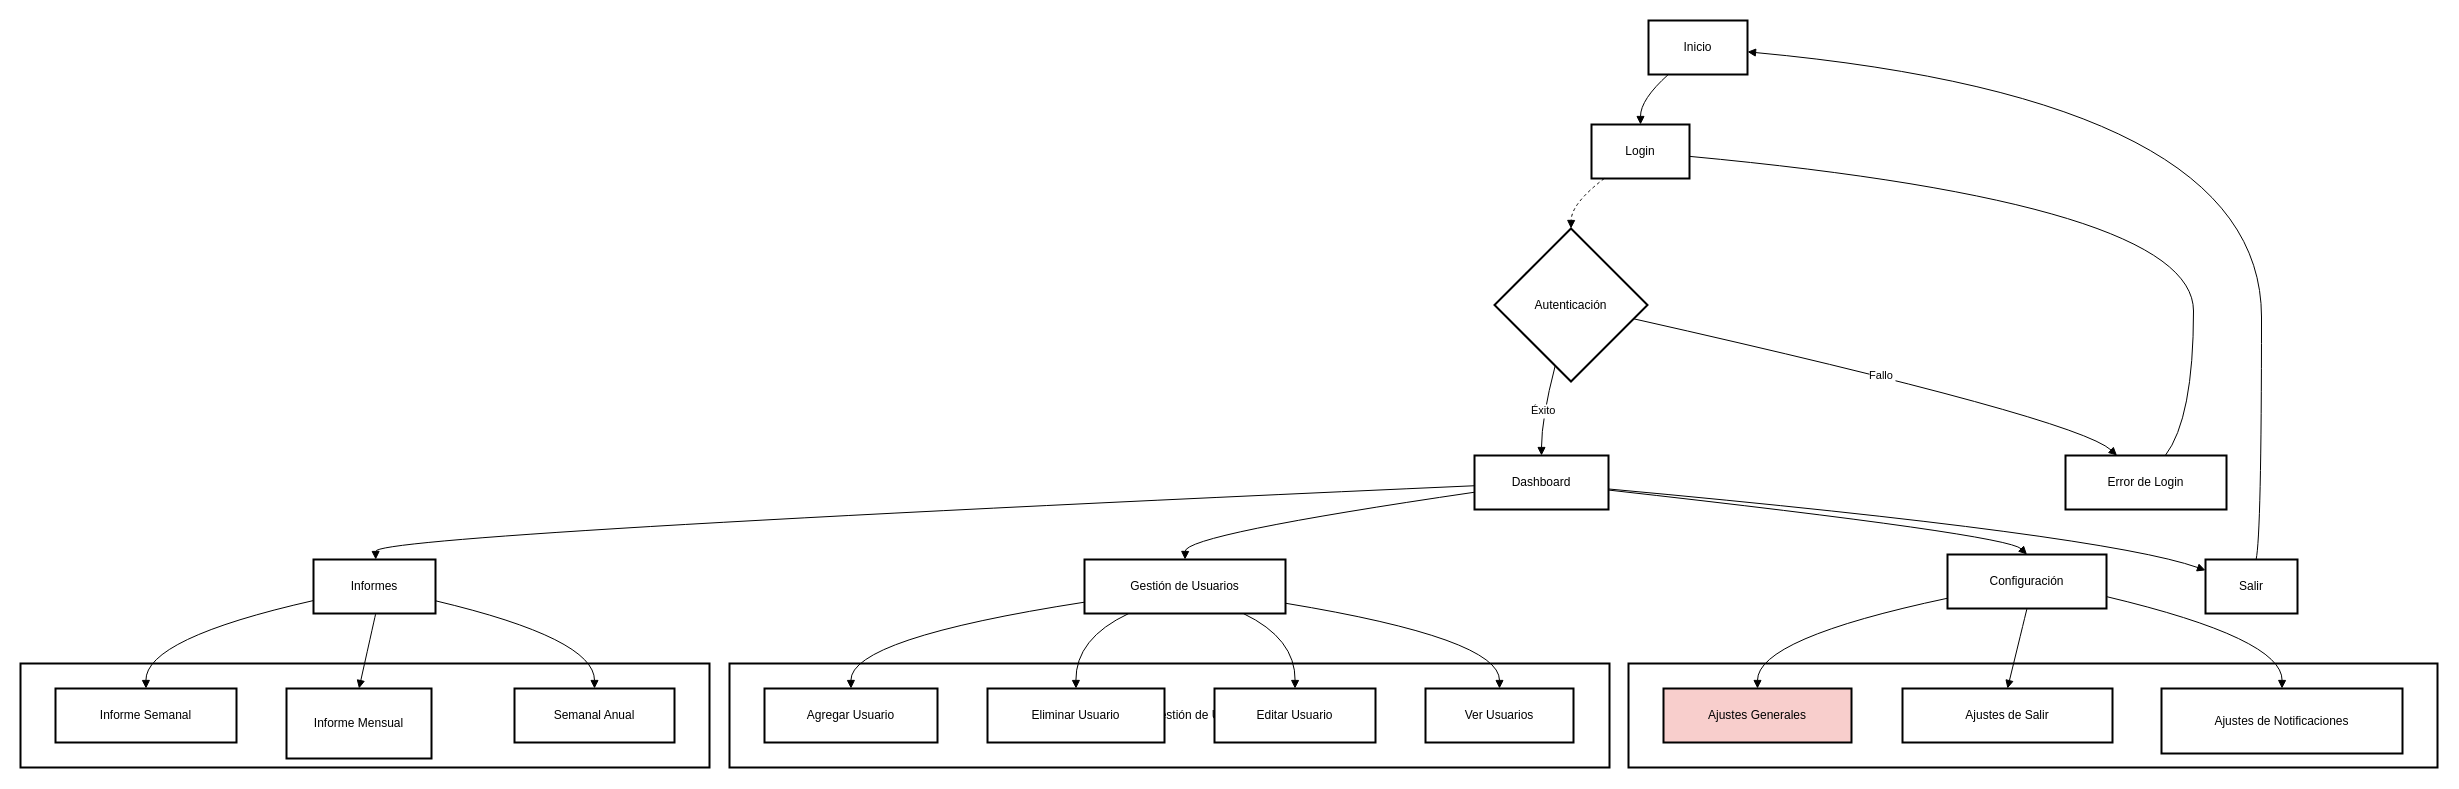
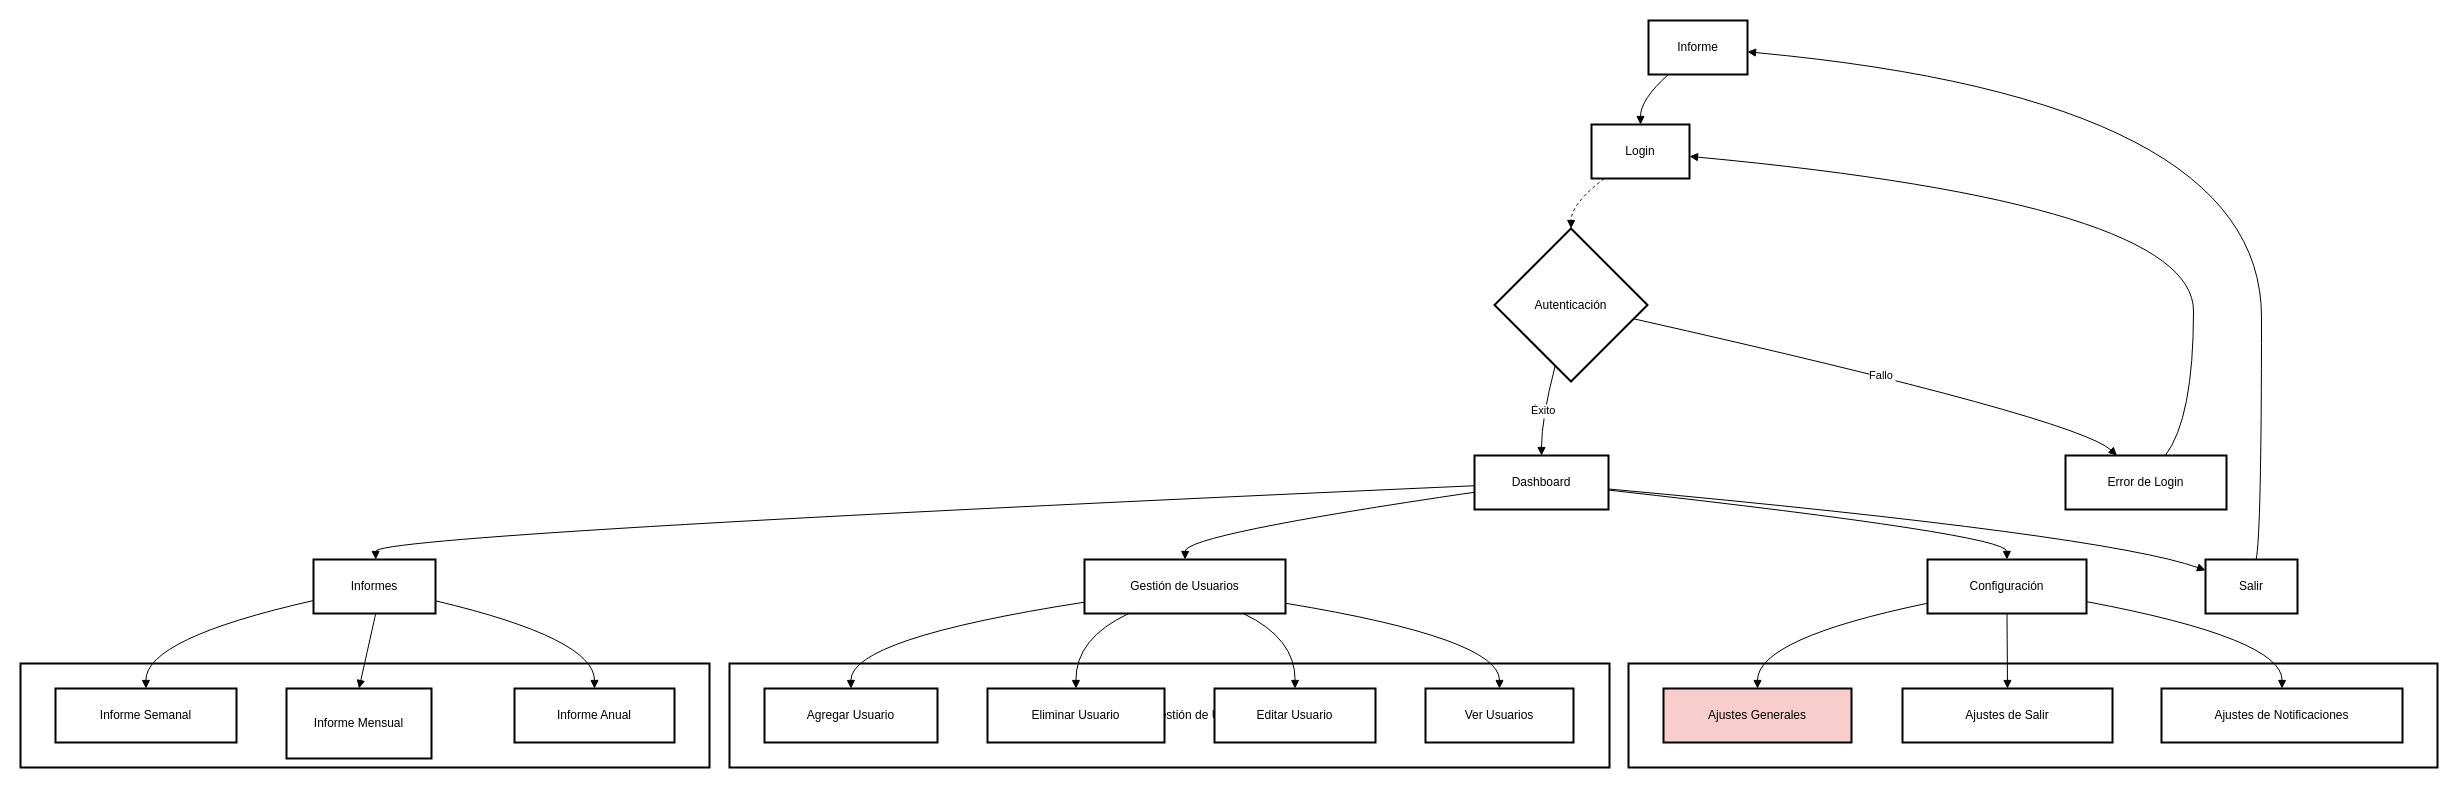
node "Inicio": label "Inicio" -> "Informe"
edge "Login" -- "Error de Login": arrowhead none -> block
node "Configuración": moved (2027, 582) -> (2007, 587)
node "Semanal Anual": label "Semanal Anual" -> "Informe Anual"
node "Ajustes de Notificaciones": size 241x65 -> 241x54
